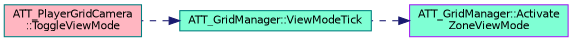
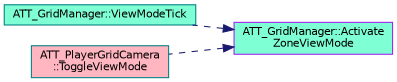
edge "ATT_PlayerGridCamera ::ToggleViewMode" -> "ATT_GridManager::ViewModeTick": now "ATT_PlayerGridCamera ::ToggleViewMode" -> "ATT_GridManager::Activate ZoneViewMode"
